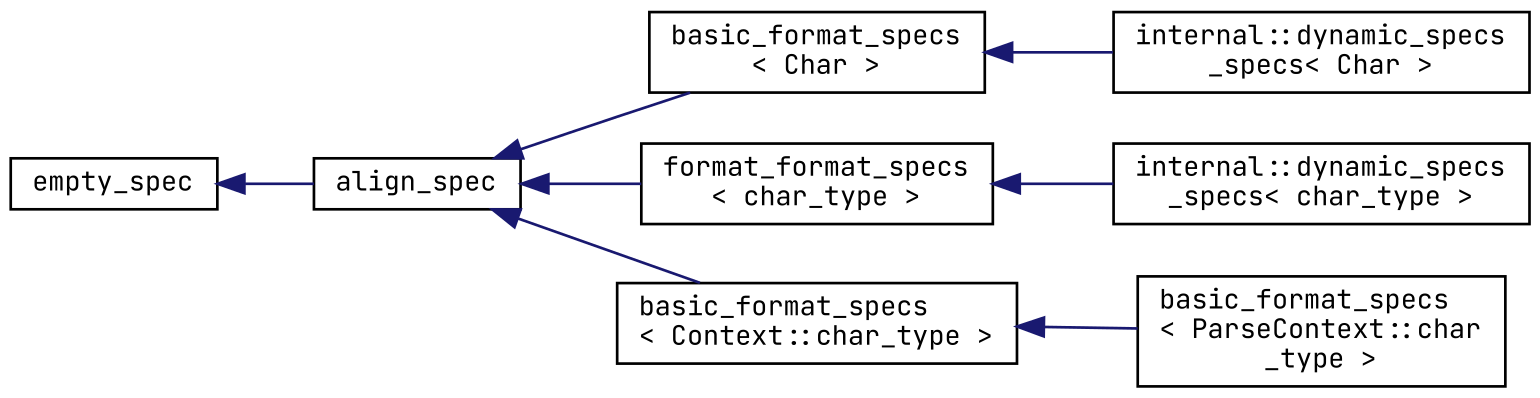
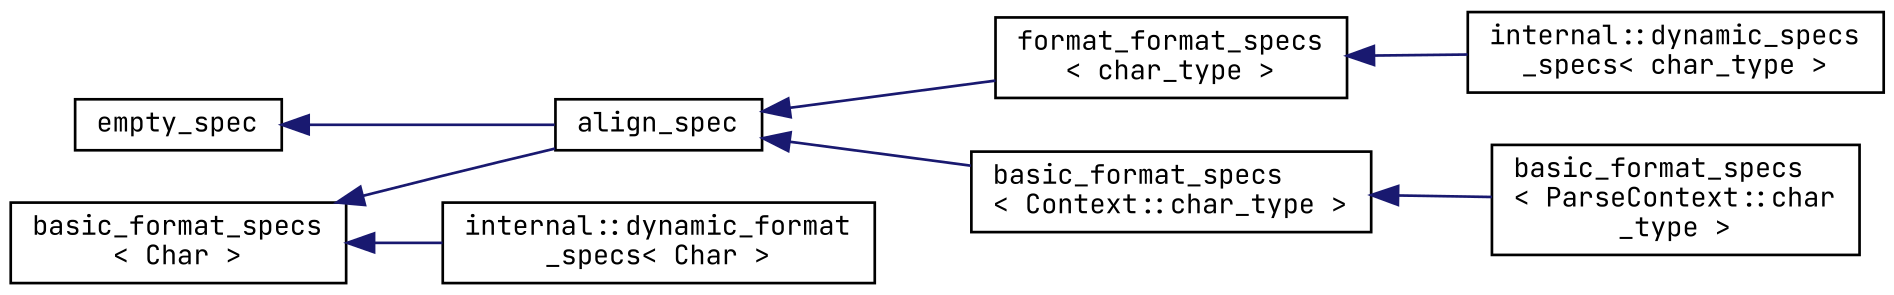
node "internal::dynamic_specs _specs< Char >": label "internal::dynamic_specs _specs< Char >" -> "internal::dynamic_format _specs< Char >"
edge "basic_format_specs < Char >" -> "align_spec": reversed
